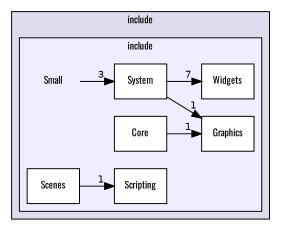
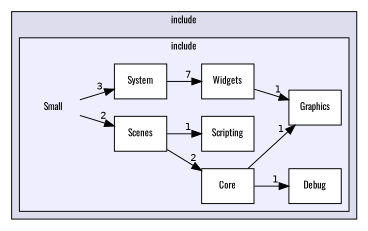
edge "System" -> "Graphics": now "Widgets" -> "Graphics"
edge "Small" -> "Scenes": added
edge "Scenes" -> "Core": added
node "Debug": added
